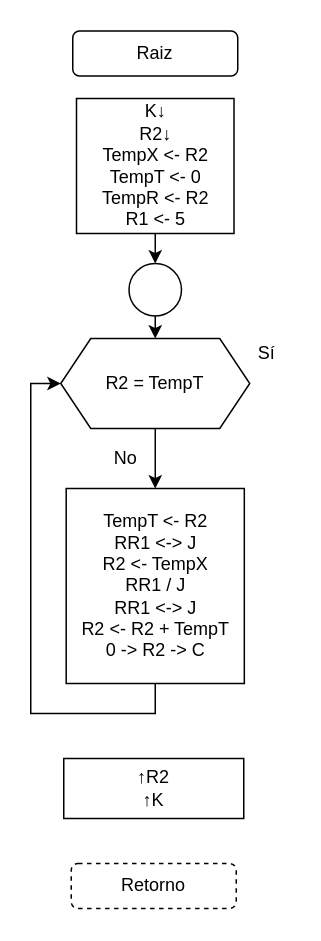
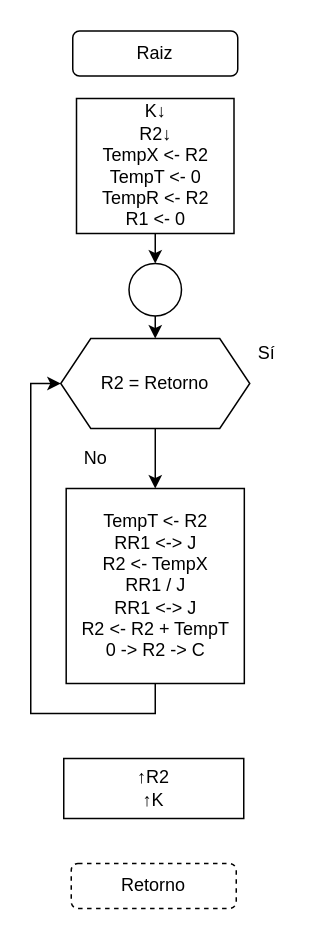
node "K↓ R2↓ TempX <- R2 TempT <- 0 TempR <- R2 R1 <- 5": label "K↓ R2↓ TempX <- R2 TempT <- 0 TempR <- R2 R1 <- 5" -> "K↓ R2↓ TempX <- R2 TempT <- 0 TempR <- R2 R1 <- 0"
node "R2 = TempT": label "R2 = TempT" -> "R2 = Retorno"
node "No": moved (125, 458) -> (95, 458)
